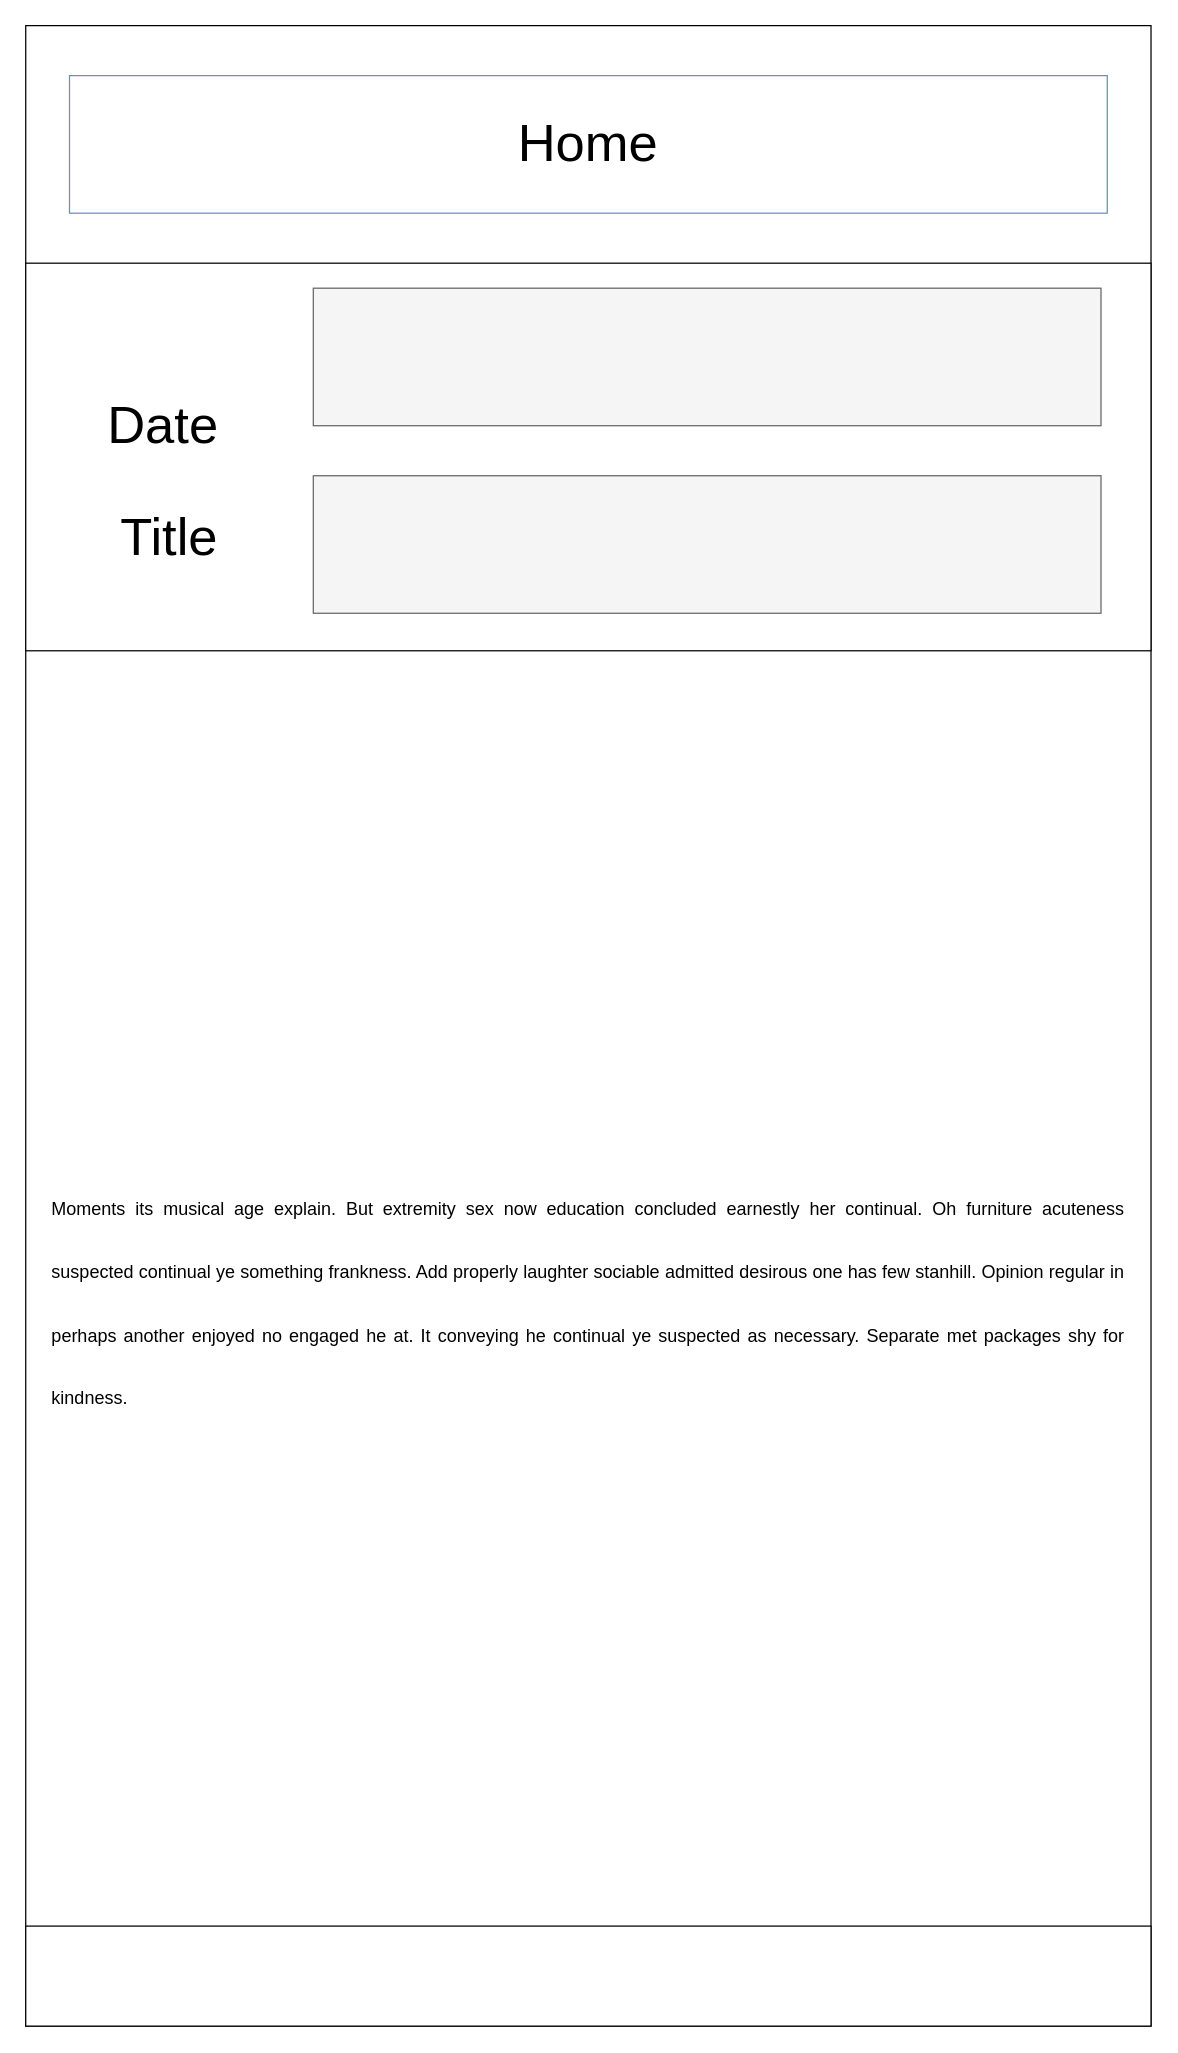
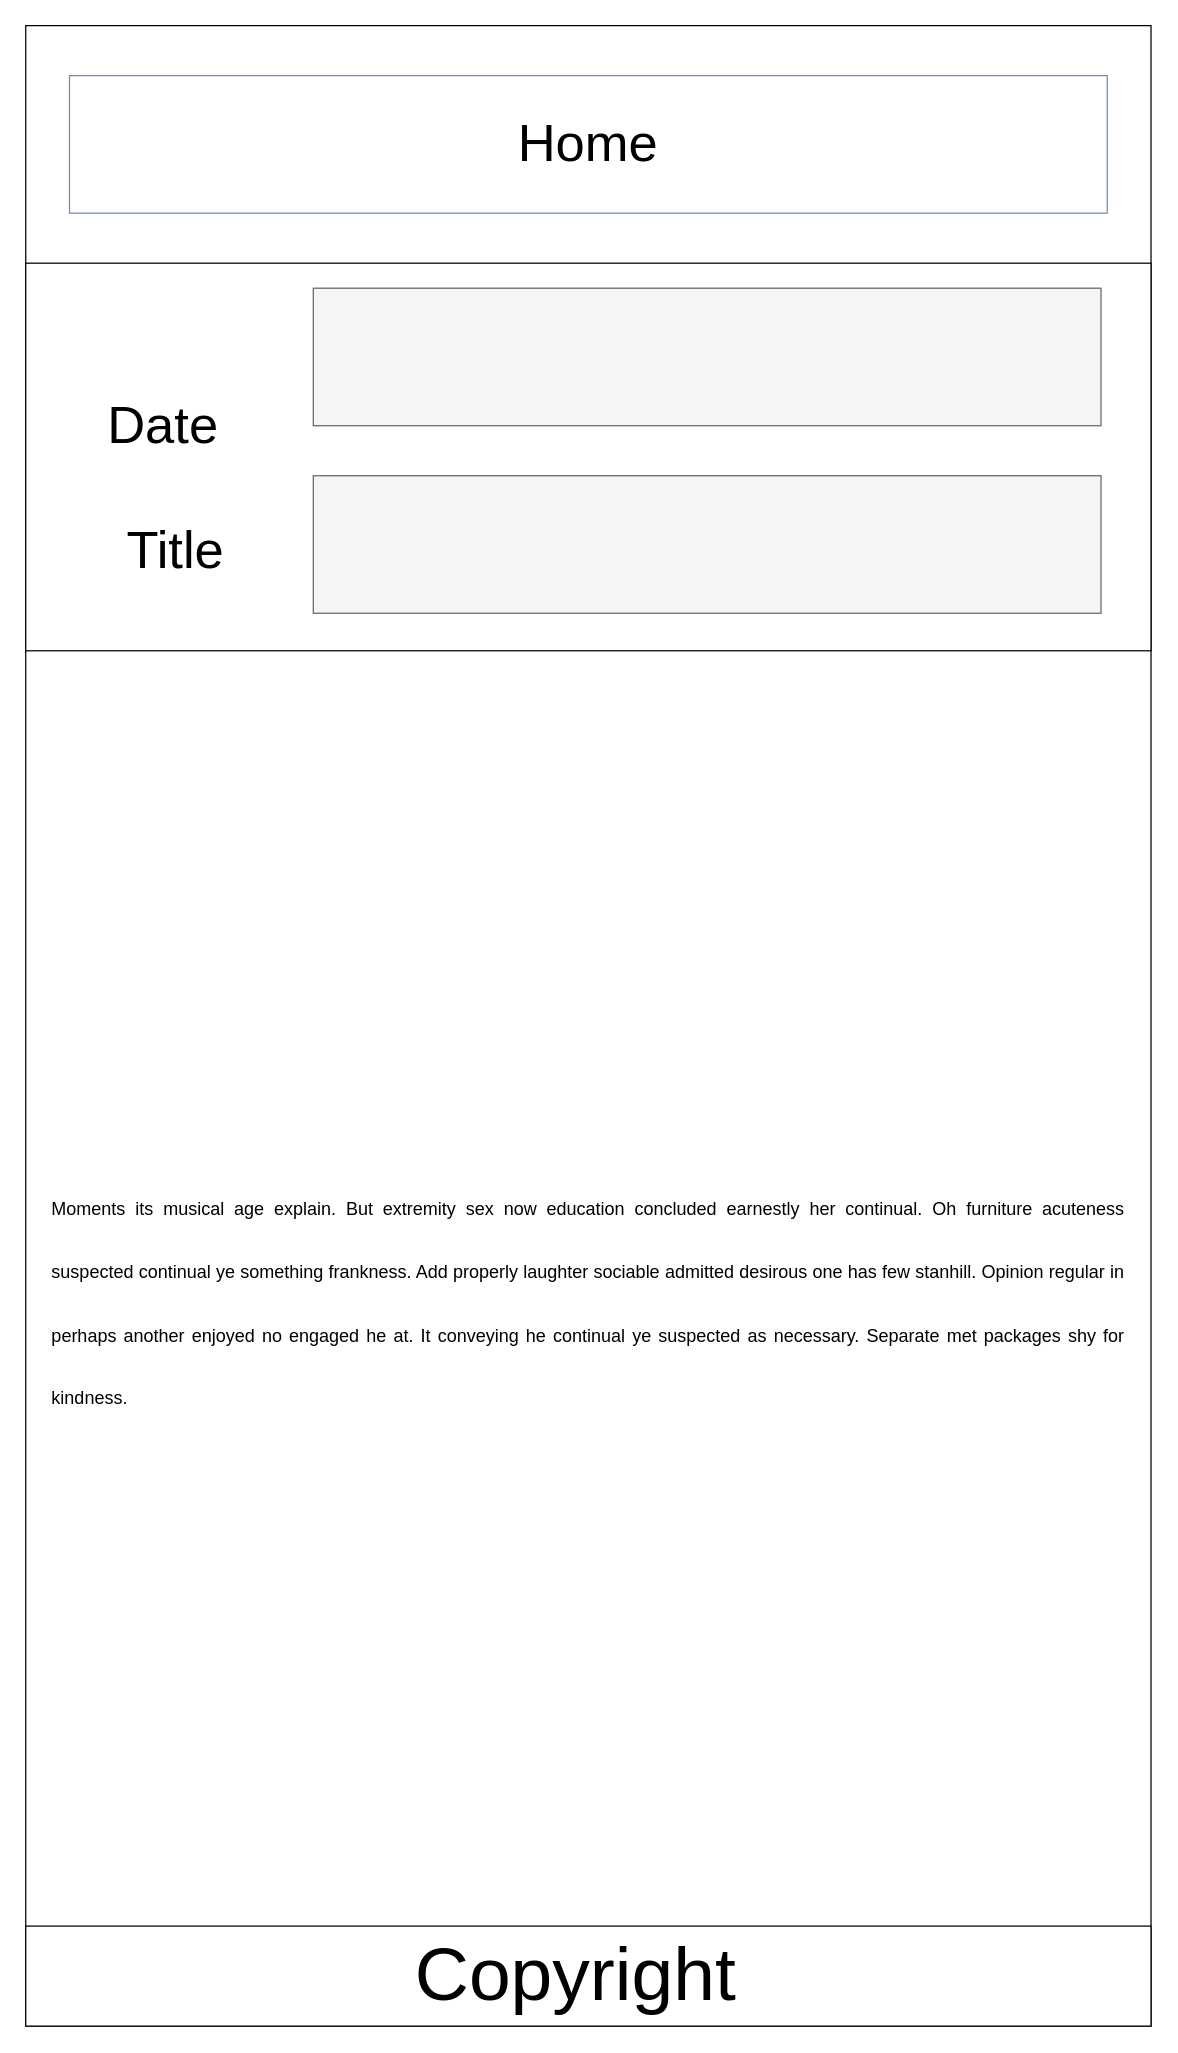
node "Title": moved (169, 538) -> (176, 551)
node "Copyright": added
